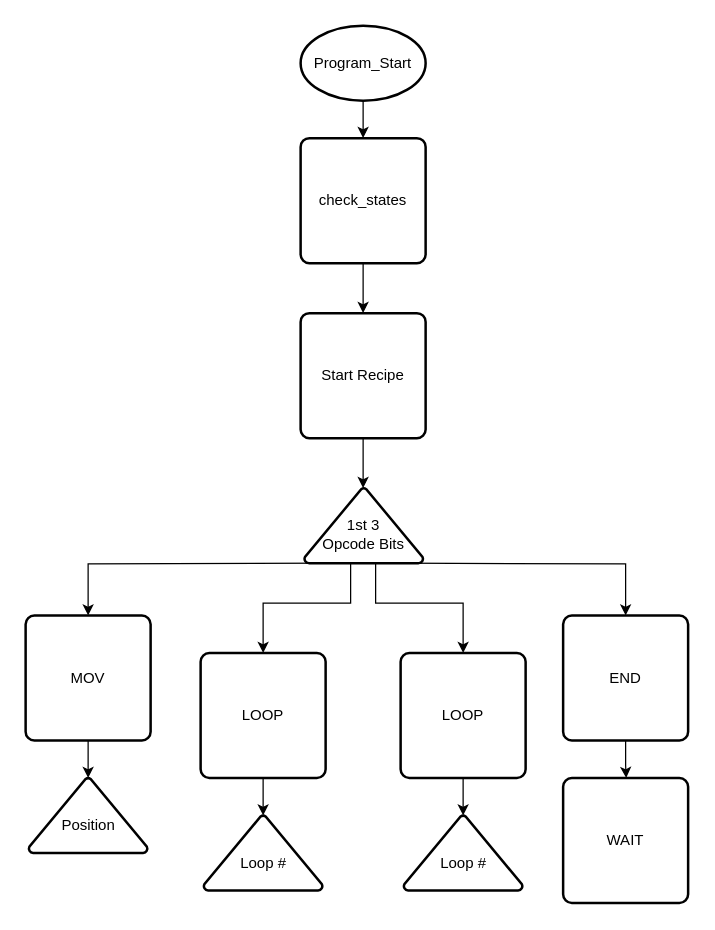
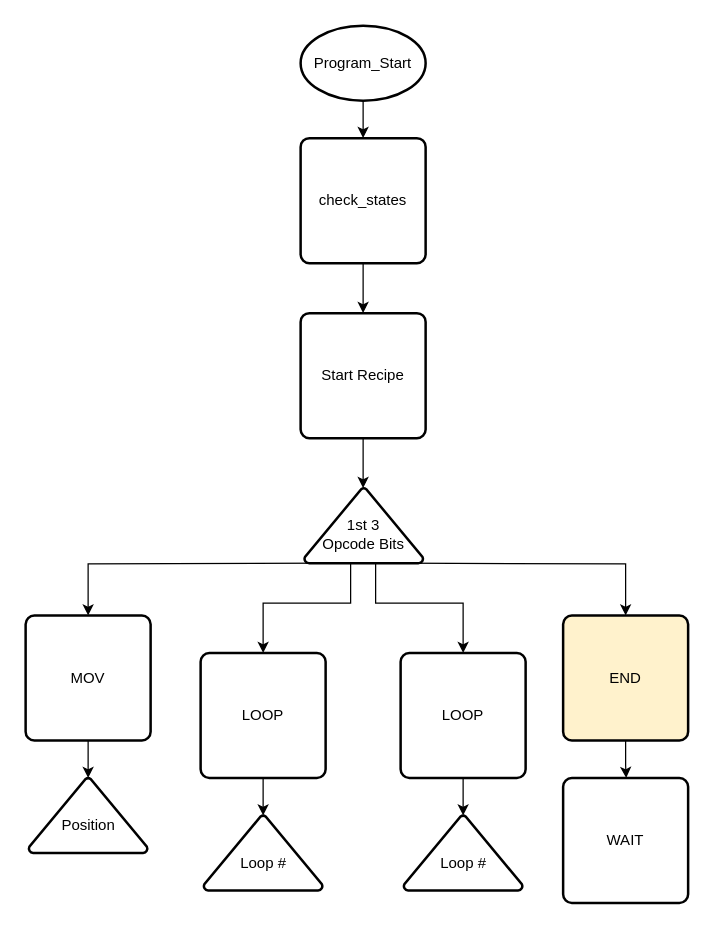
node "END": fillcolor #ffffff -> #fff2cc
